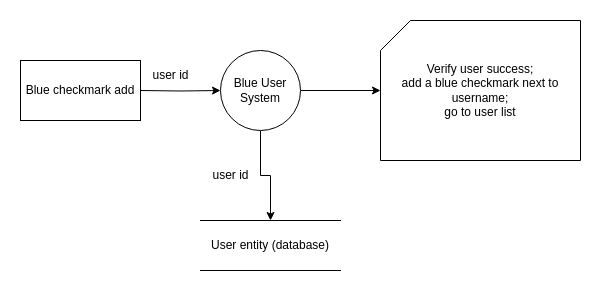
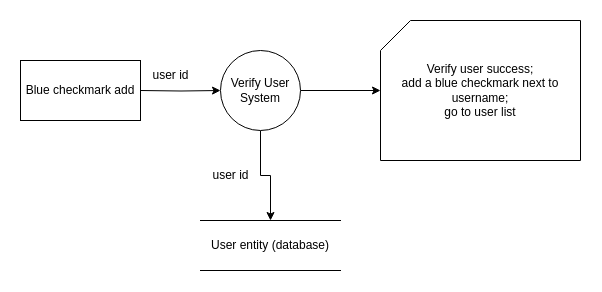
node "Blue User System": label "Blue User System" -> "Verify User System"
